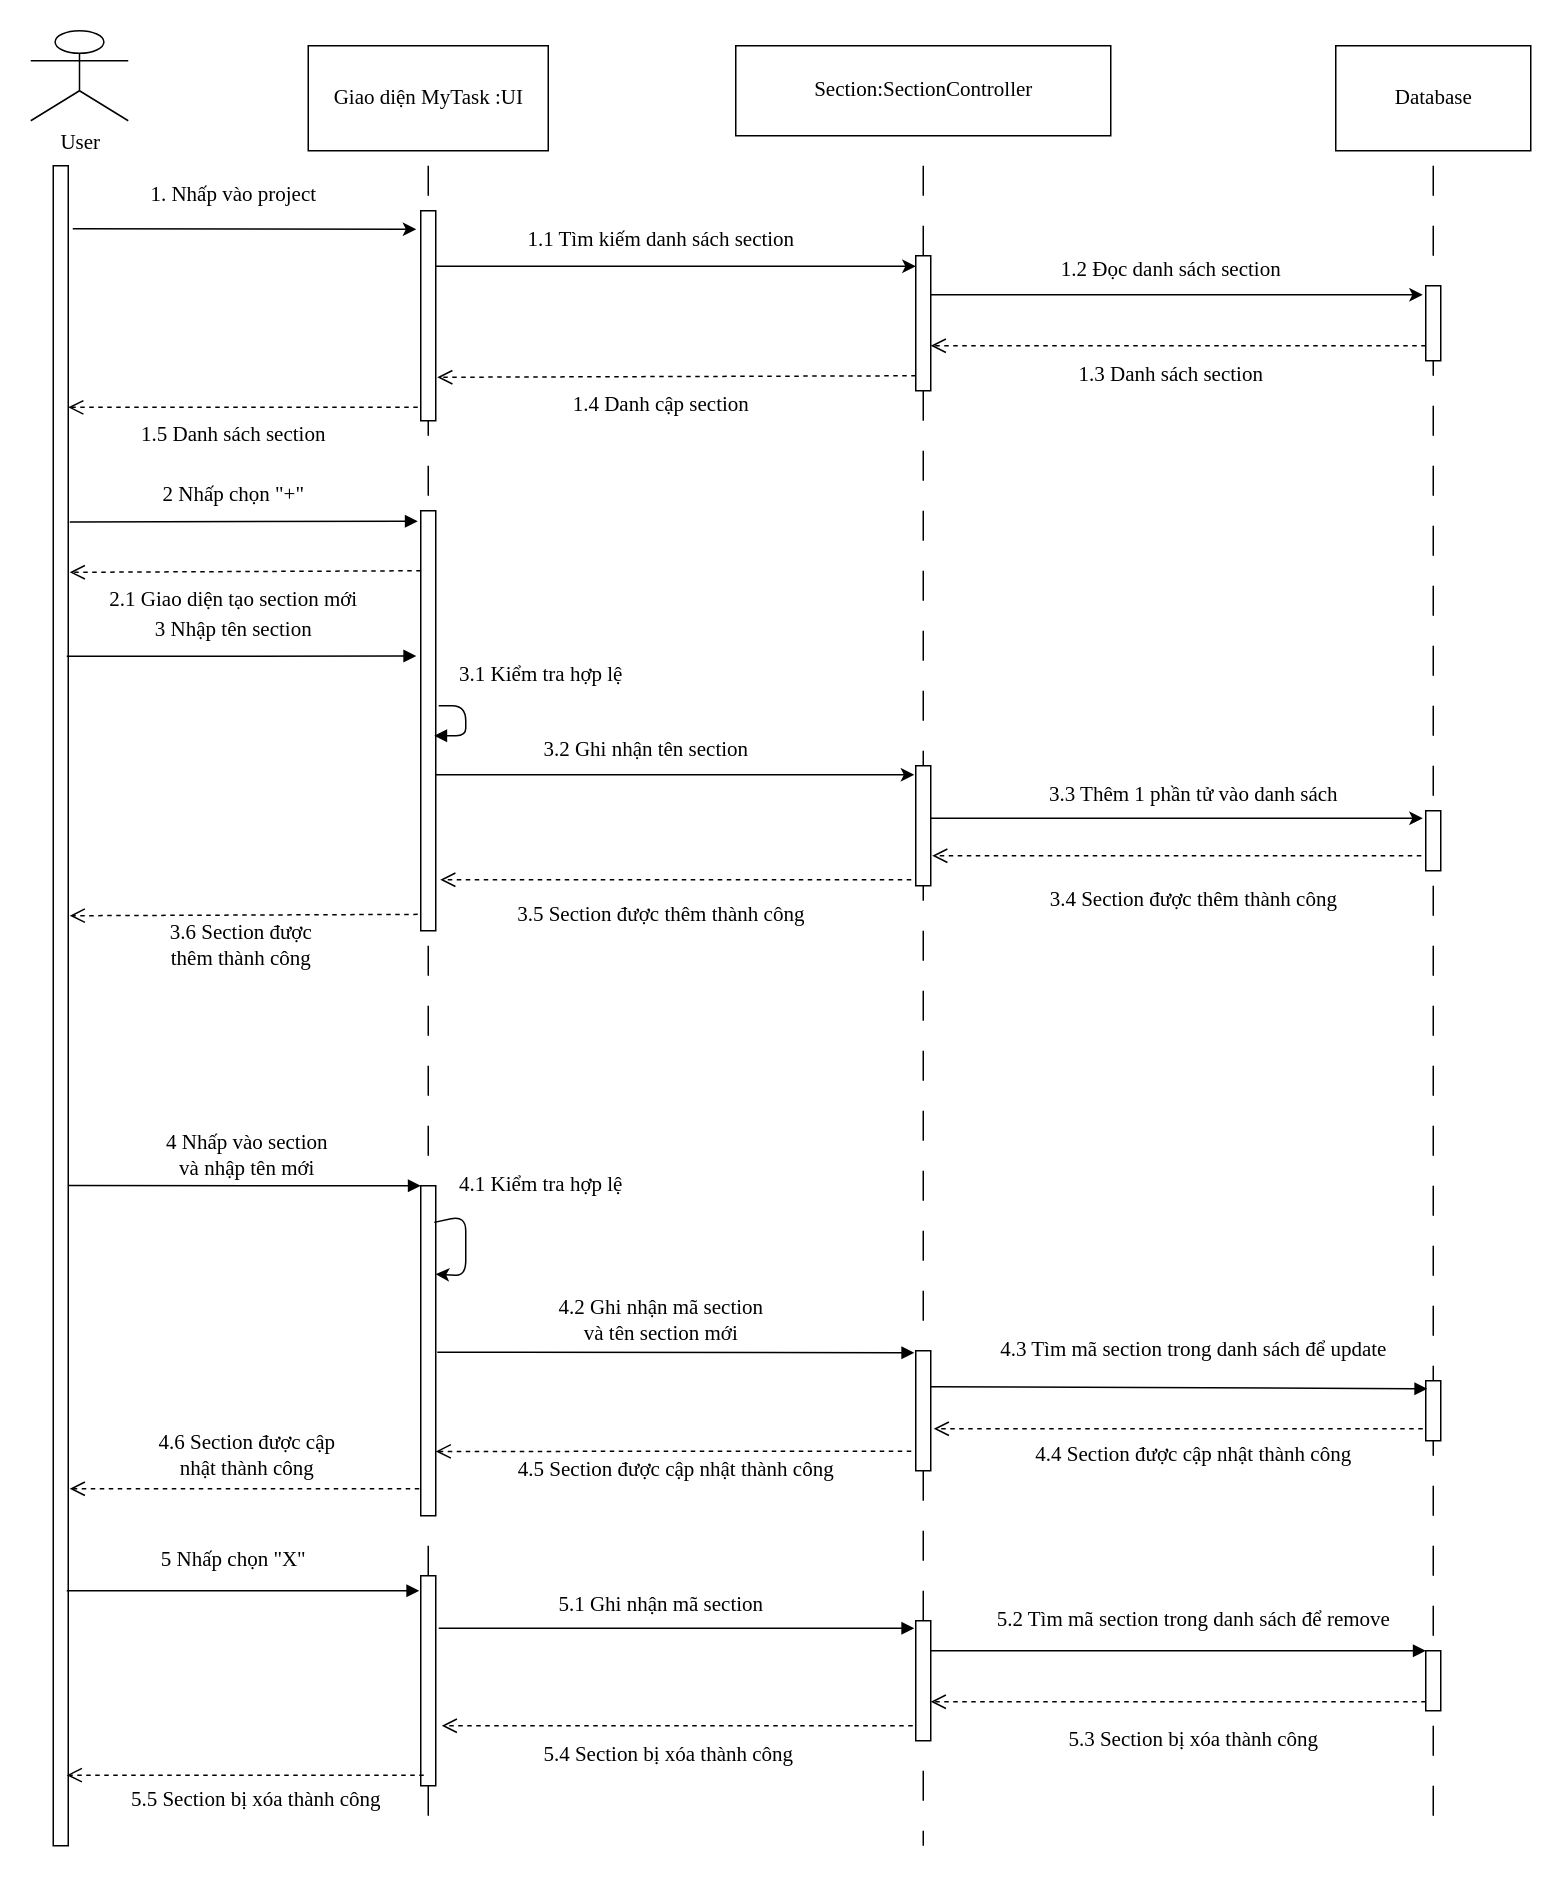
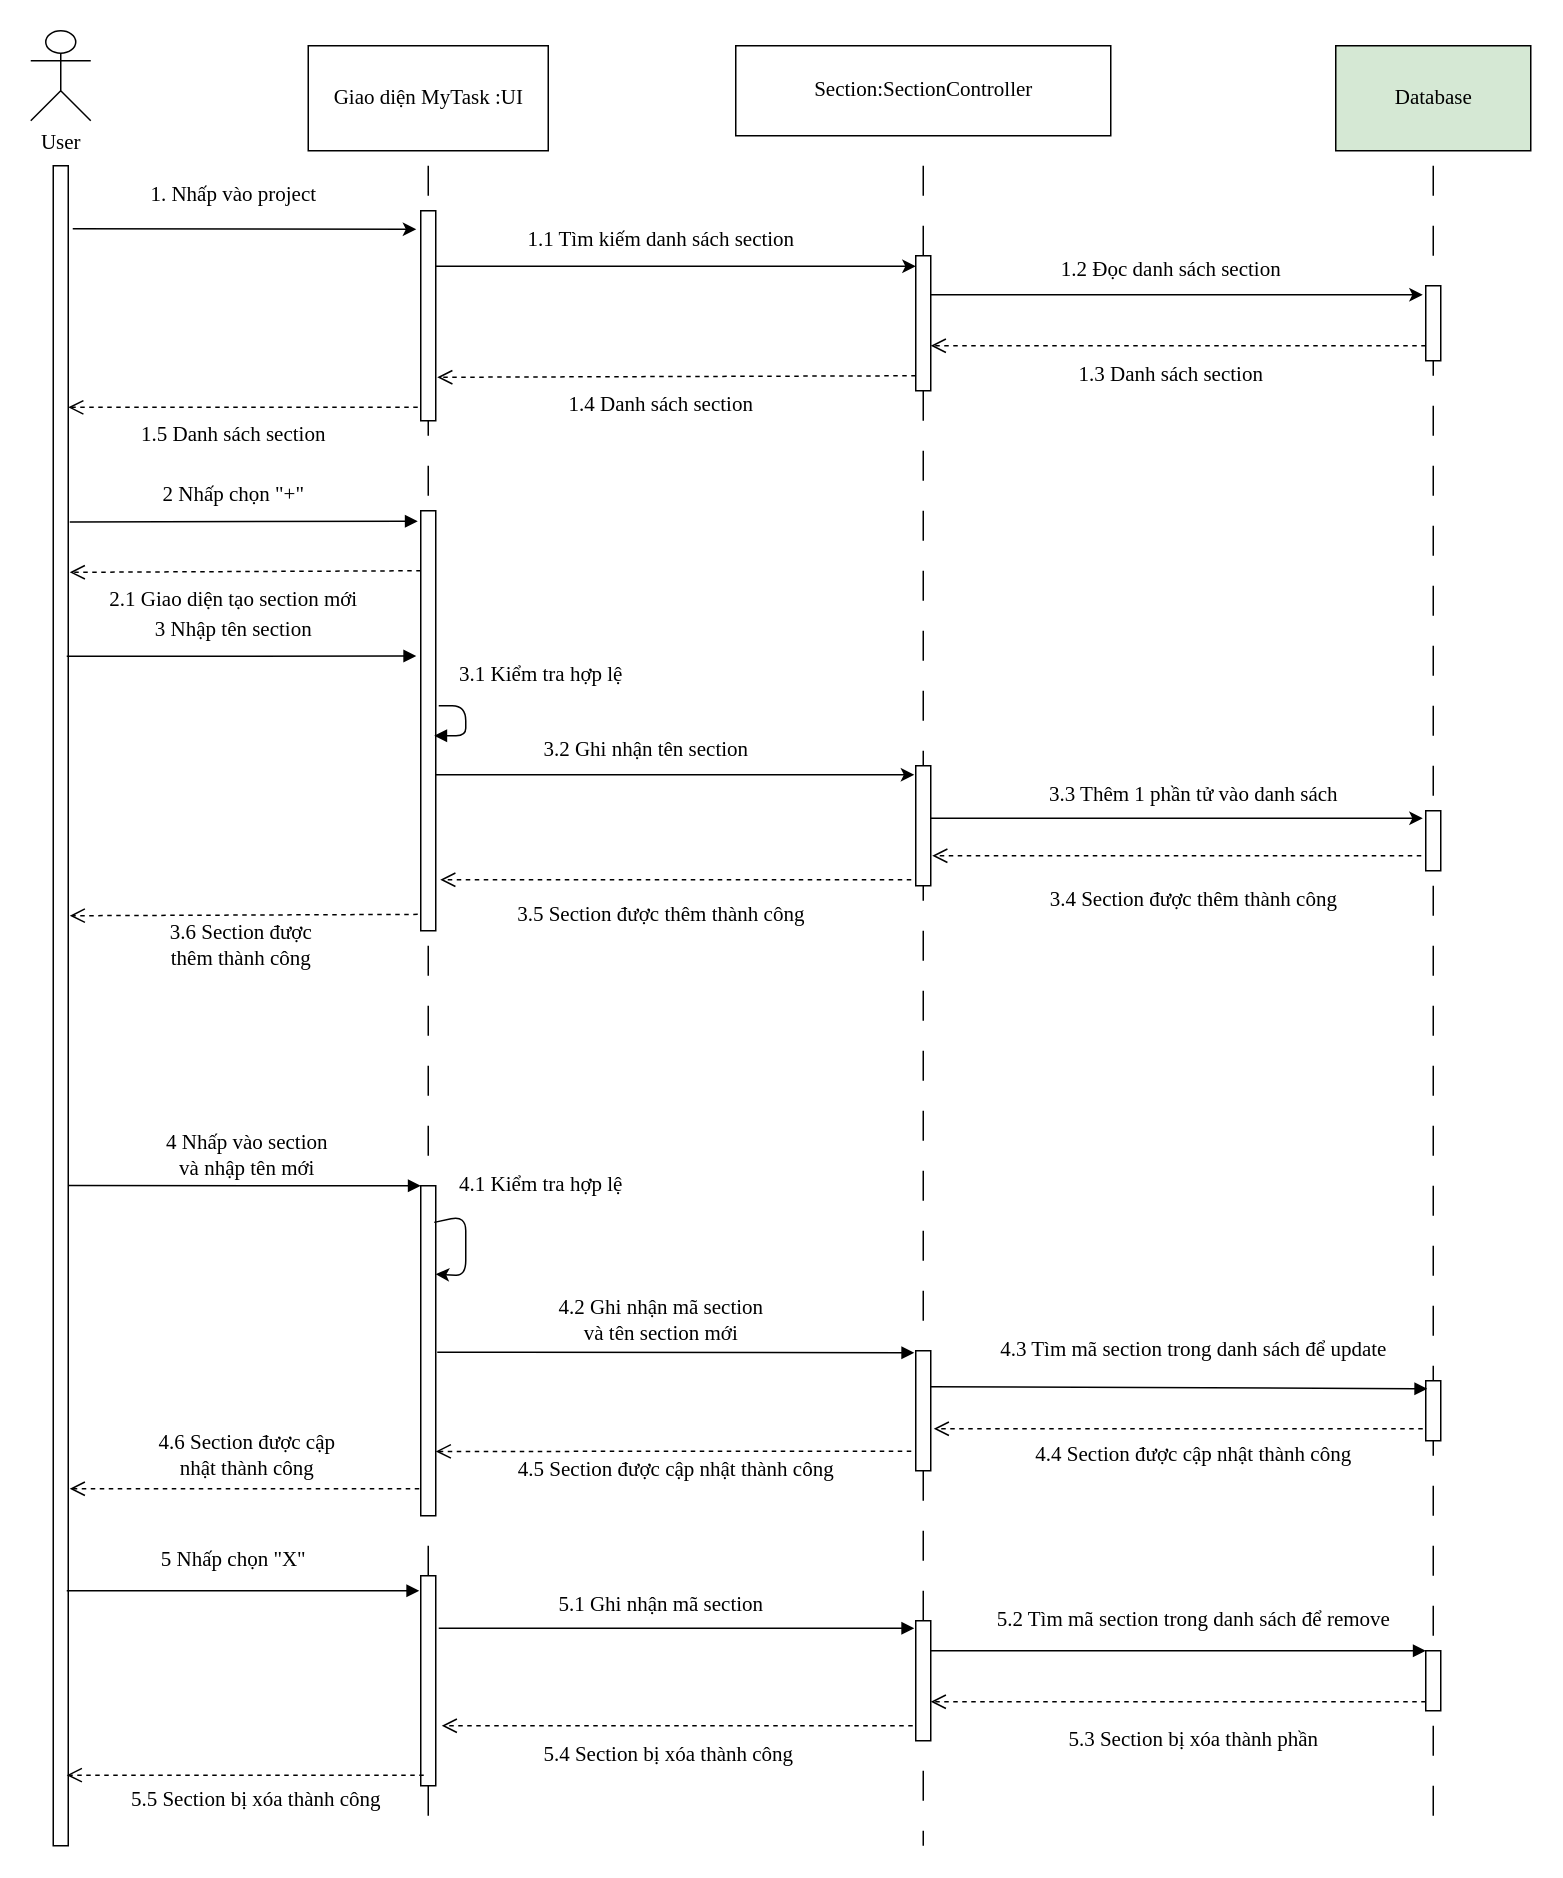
node "User": size 98x90 -> 60x90
node "Database": fillcolor #ffffff -> #d5e8d4
node "1.4 Danh cập section": label "1.4 Danh cập section" -> "1.4 Danh sách section"
node "5.3 Section bị xóa thành công": label "5.3 Section bị xóa thành công" -> "5.3 Section bị xóa thành phần"
